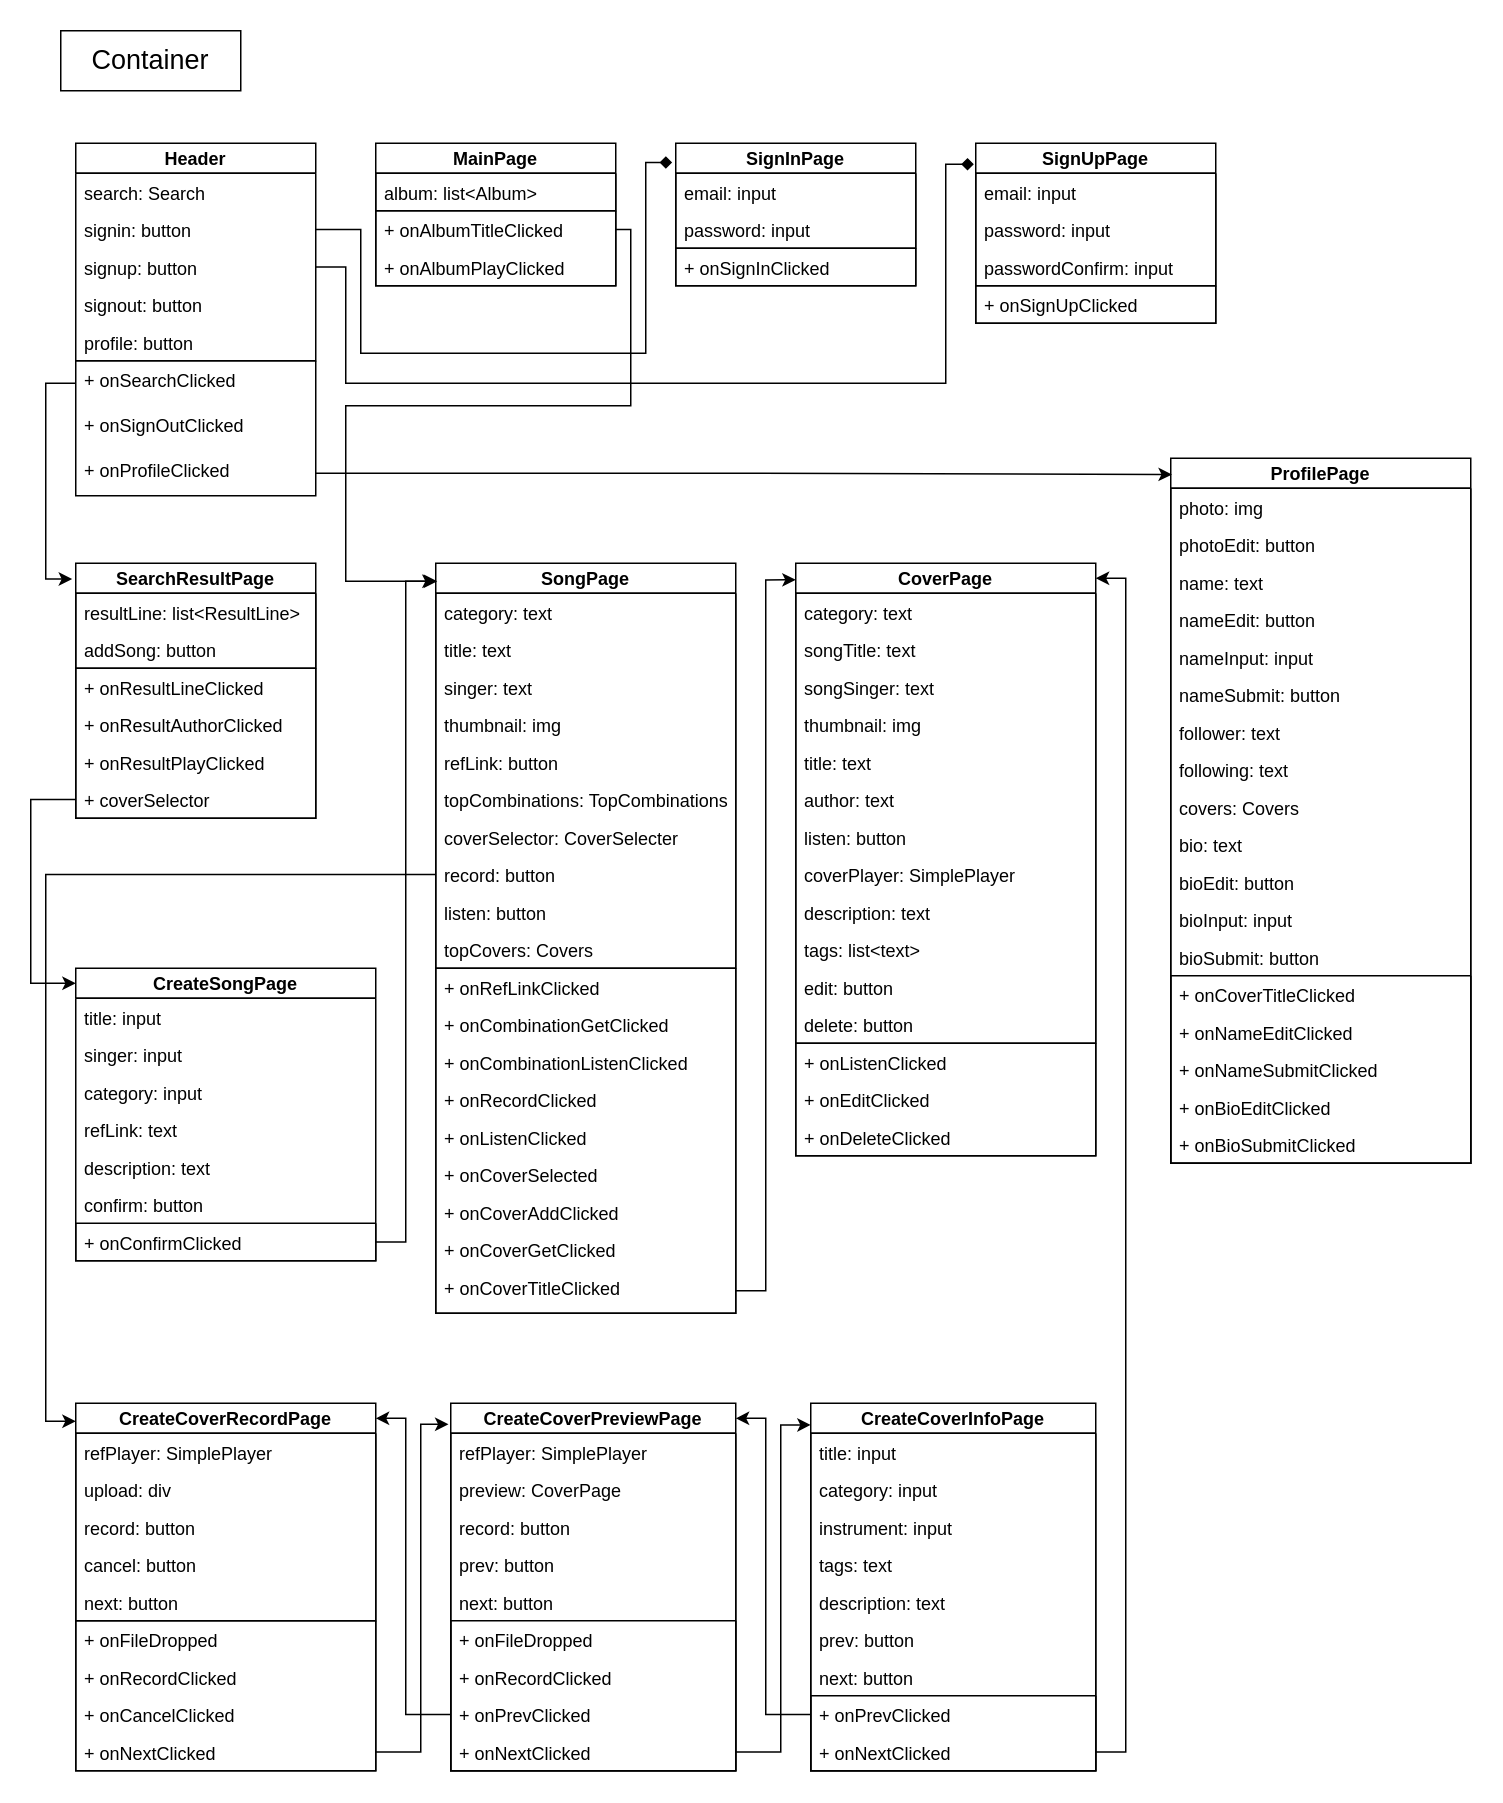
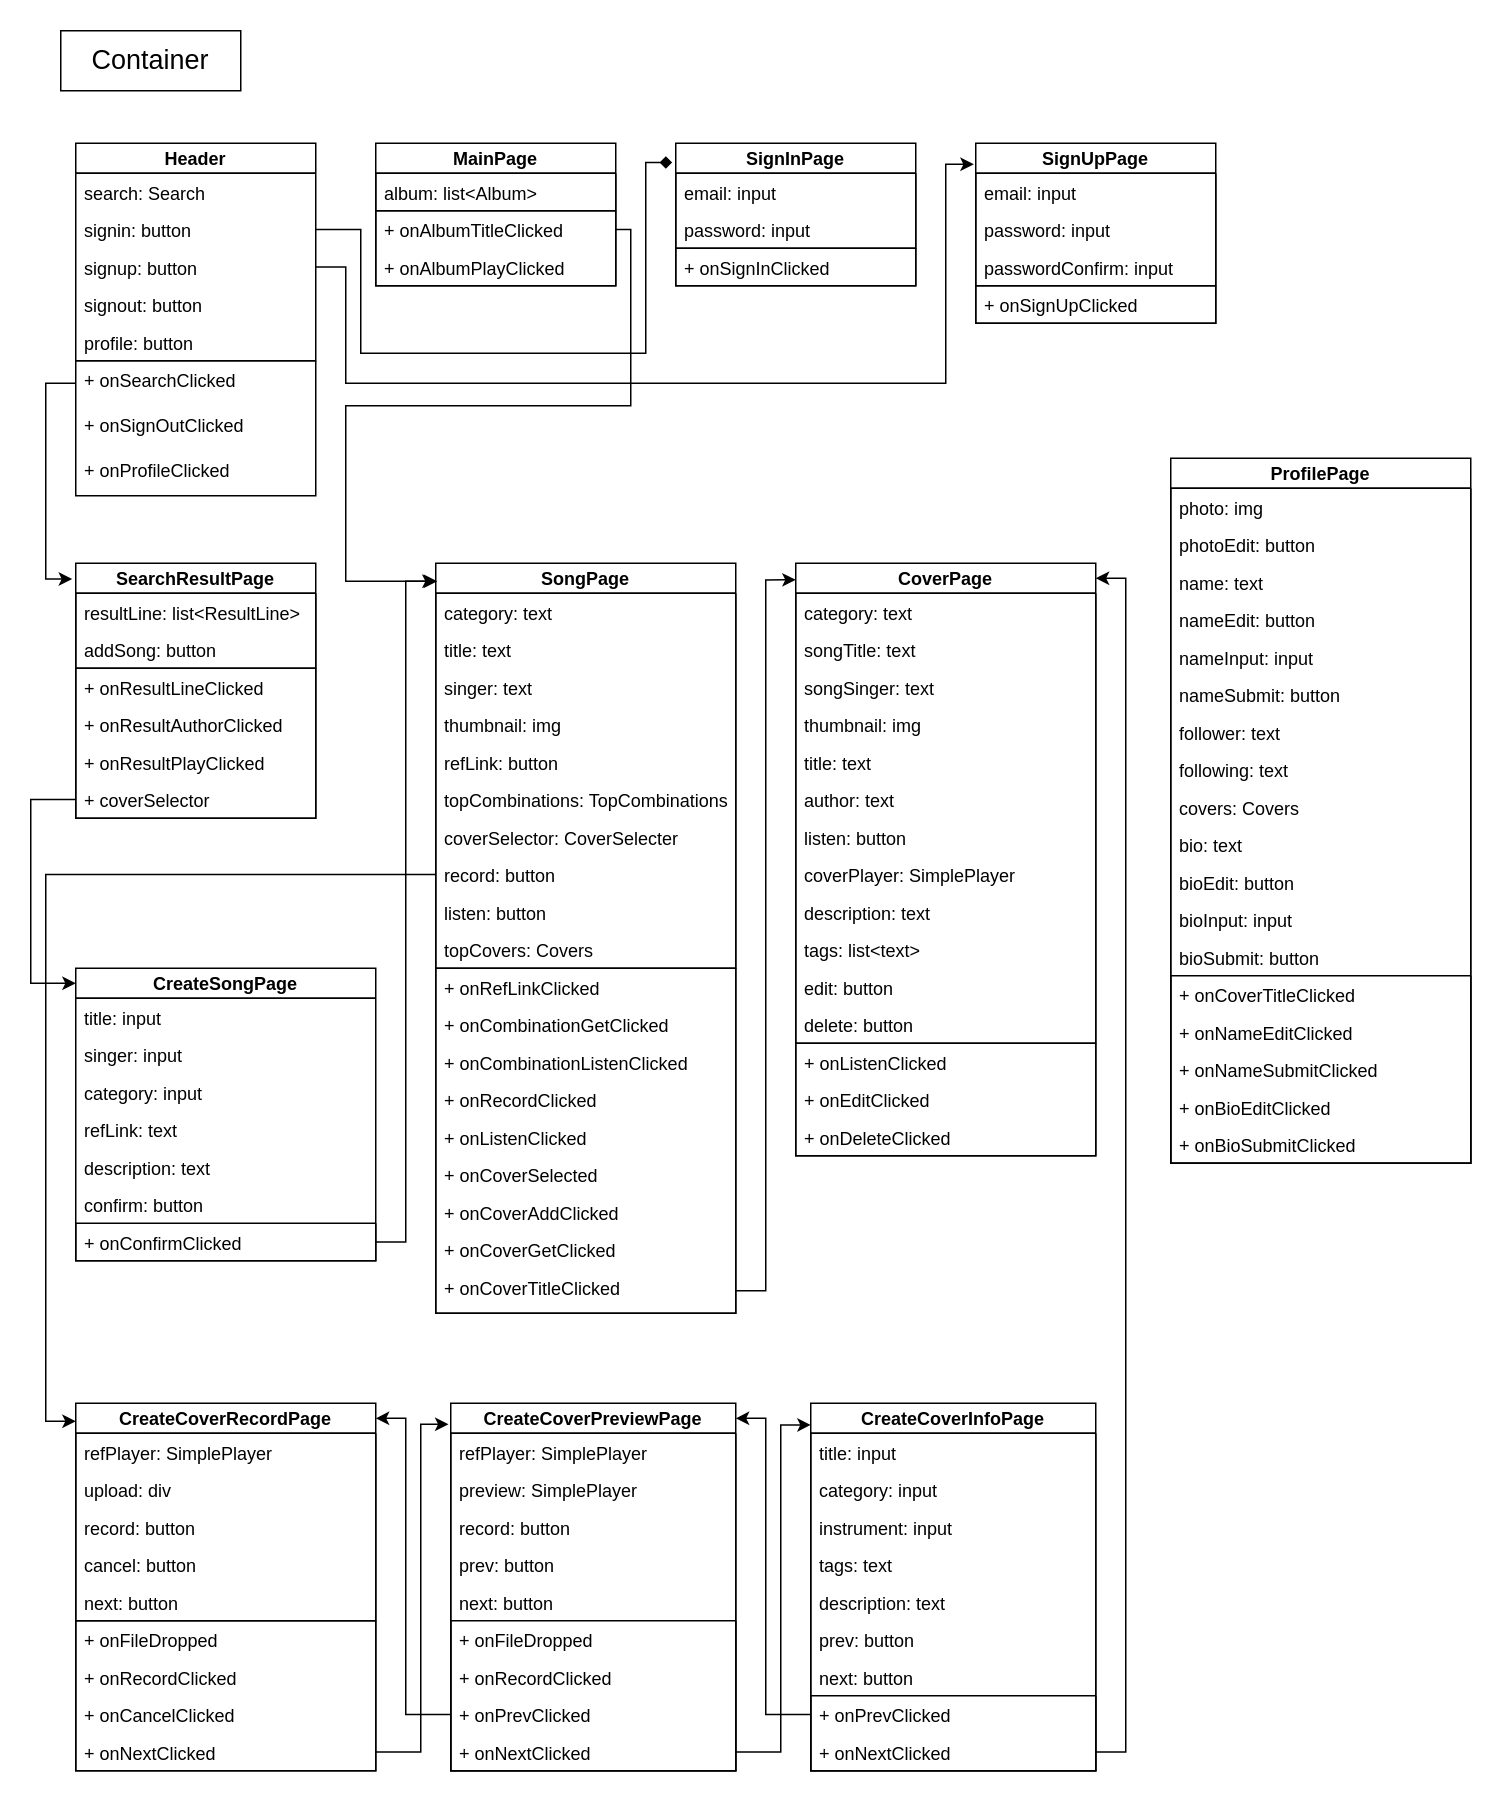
edge "signup: button" -> "SignUpPage": arrowhead diamond -> classic
edge "+ onProfileClicked" -> "ProfilePage": removed
node "preview: CoverPage": label "preview: CoverPage" -> "preview: SimplePlayer"
